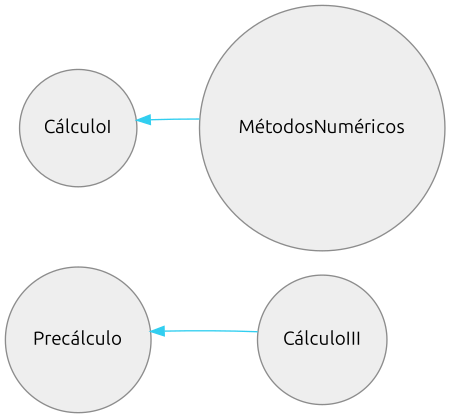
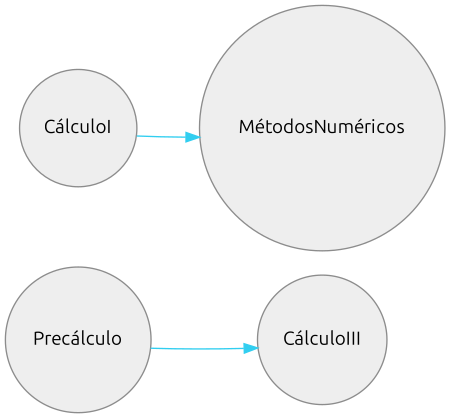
edge "MétodosNuméricos" -> "CálculoI": reversed
edge "CálculoIII" -> "Precálculo": reversed
